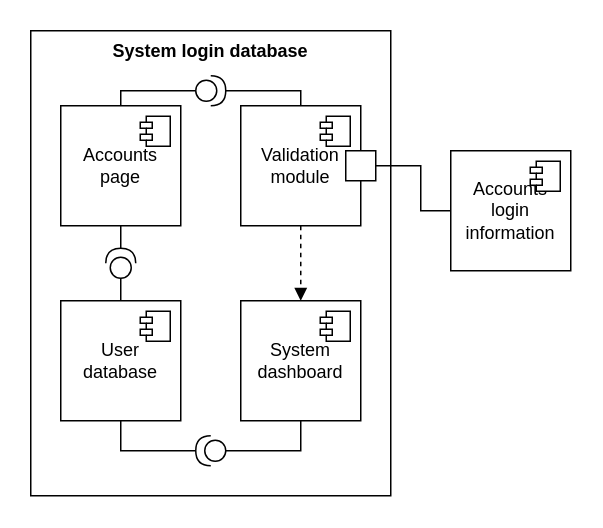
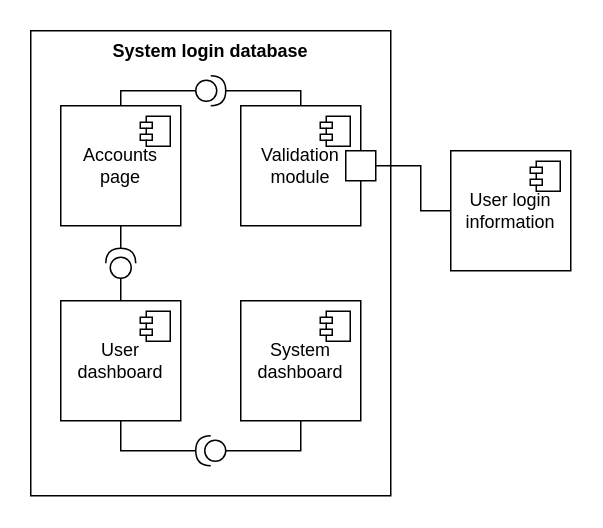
node "Accounts login information": label "Accounts login information" -> "User login information"
edge "Validation module" -> "System dashboard": removed
node "User database": label "User database" -> "User dashboard"
